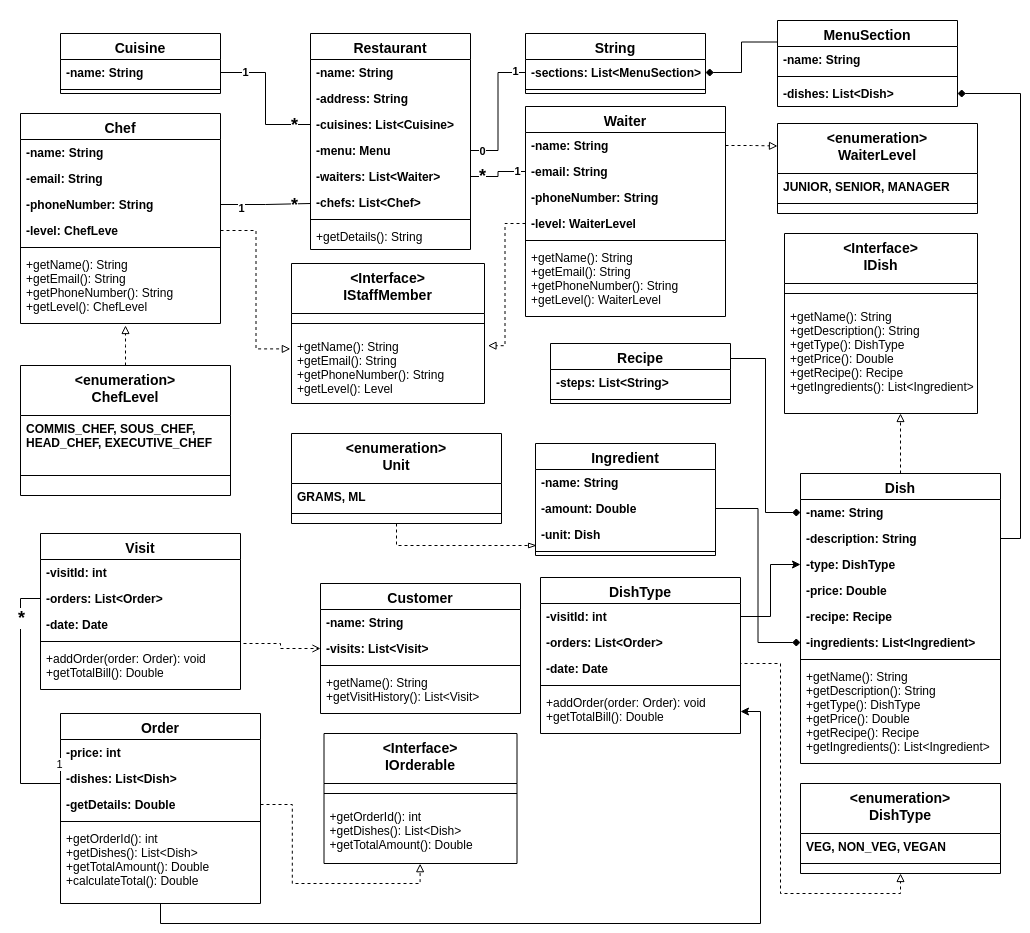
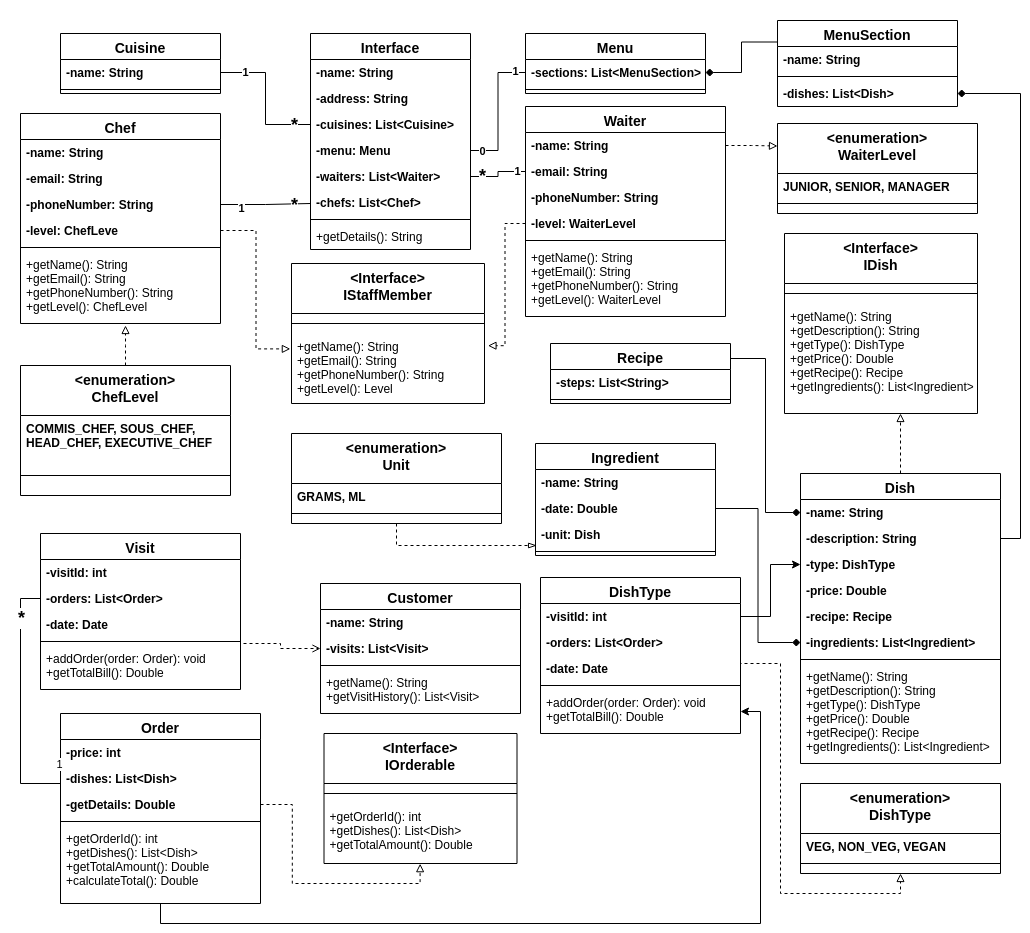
node "Restaurant": label "Restaurant" -> "Interface"
node "String": label "String" -> "Menu"
node "-amount: Double": label "-amount: Double" -> "-date: Double"
